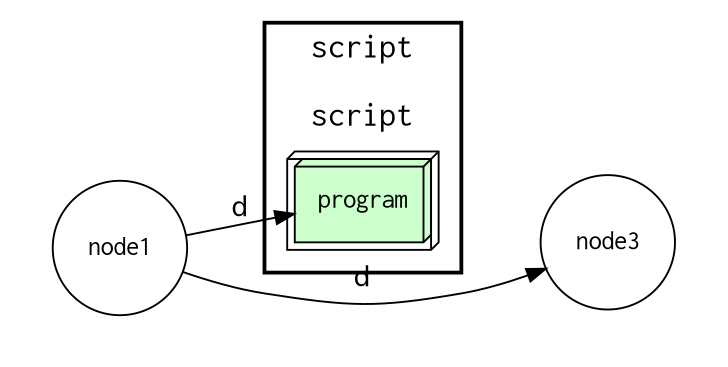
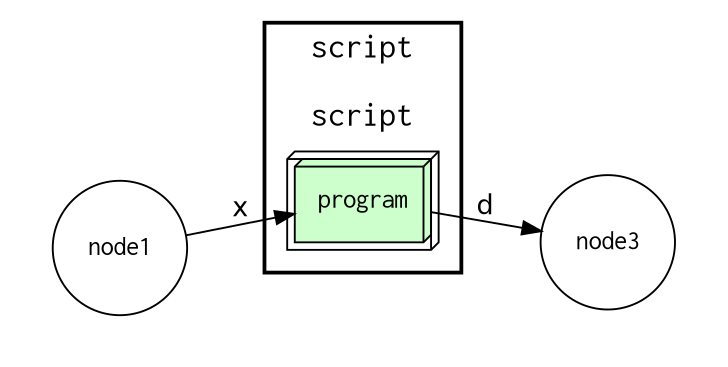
edge "node1" -> "program": label "d" -> "x"
edge "node1" -> "node3": now "program" -> "node3"
